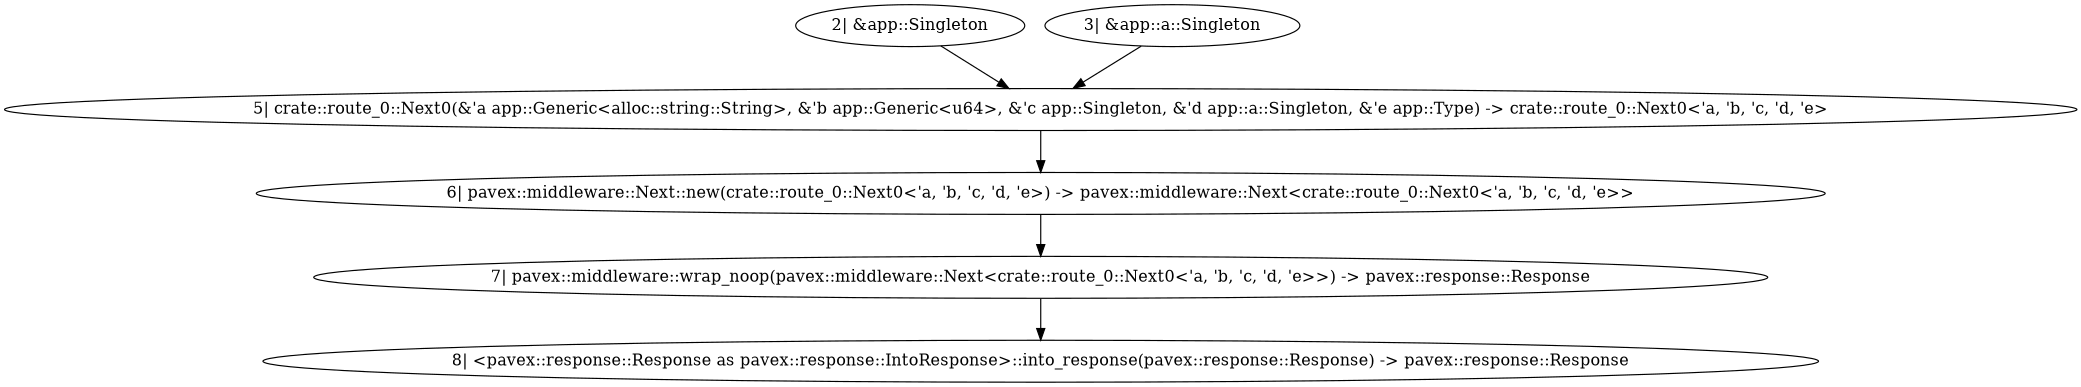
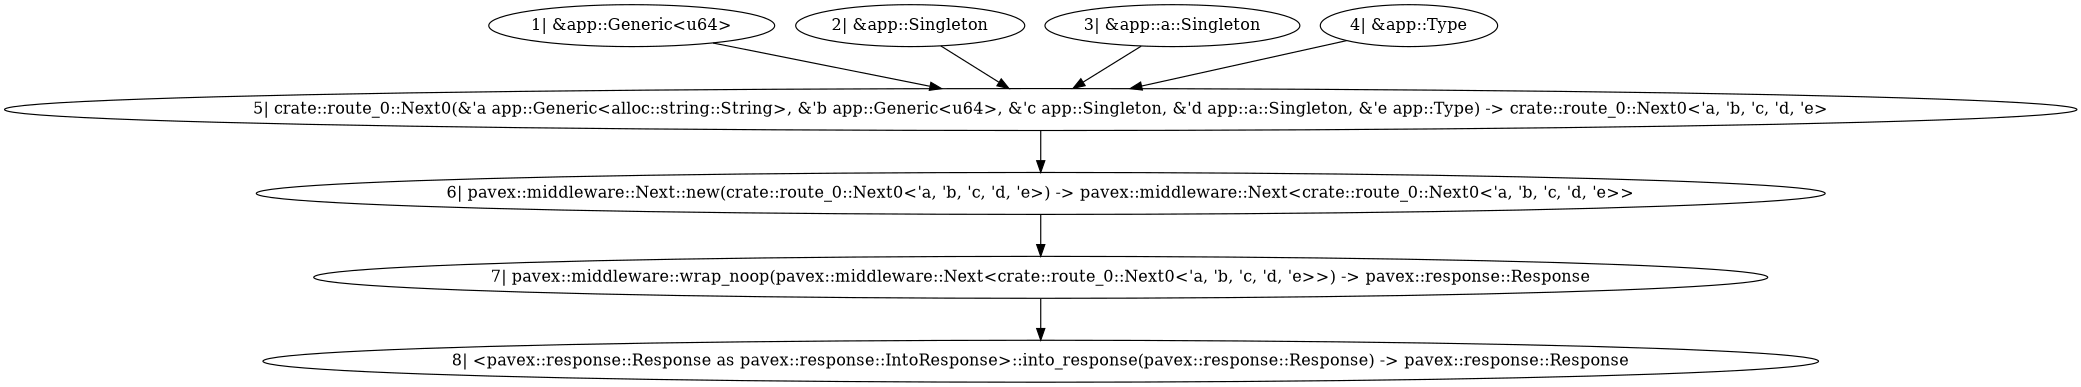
node "1| &app::Generic<u64>": added
node "4| &app::Type": added
